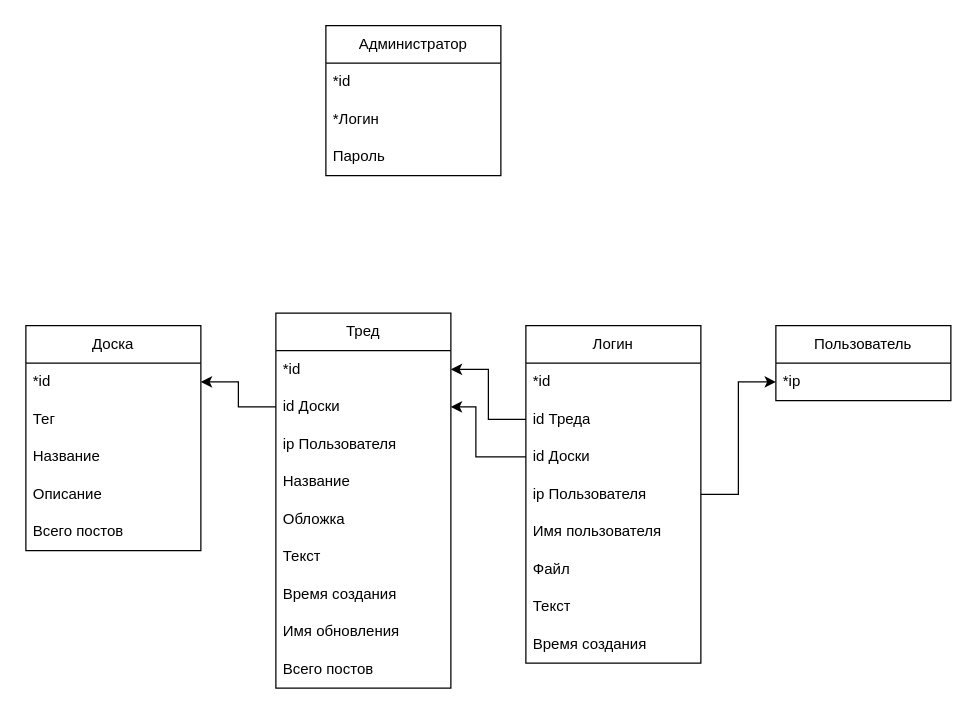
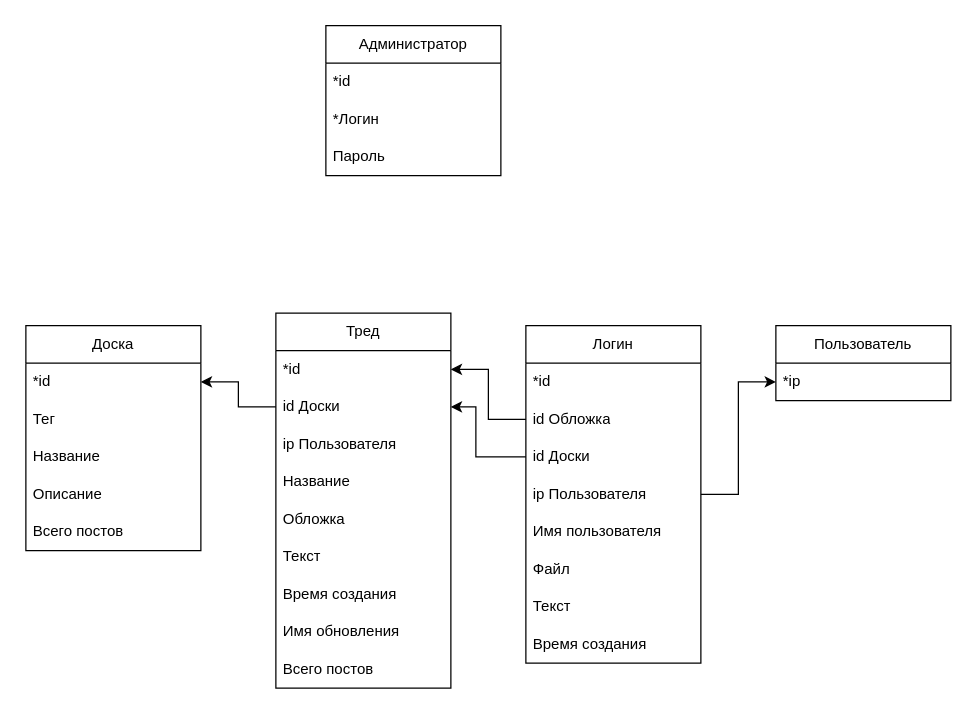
node "id Треда": label "id Треда" -> "id Обложка"
